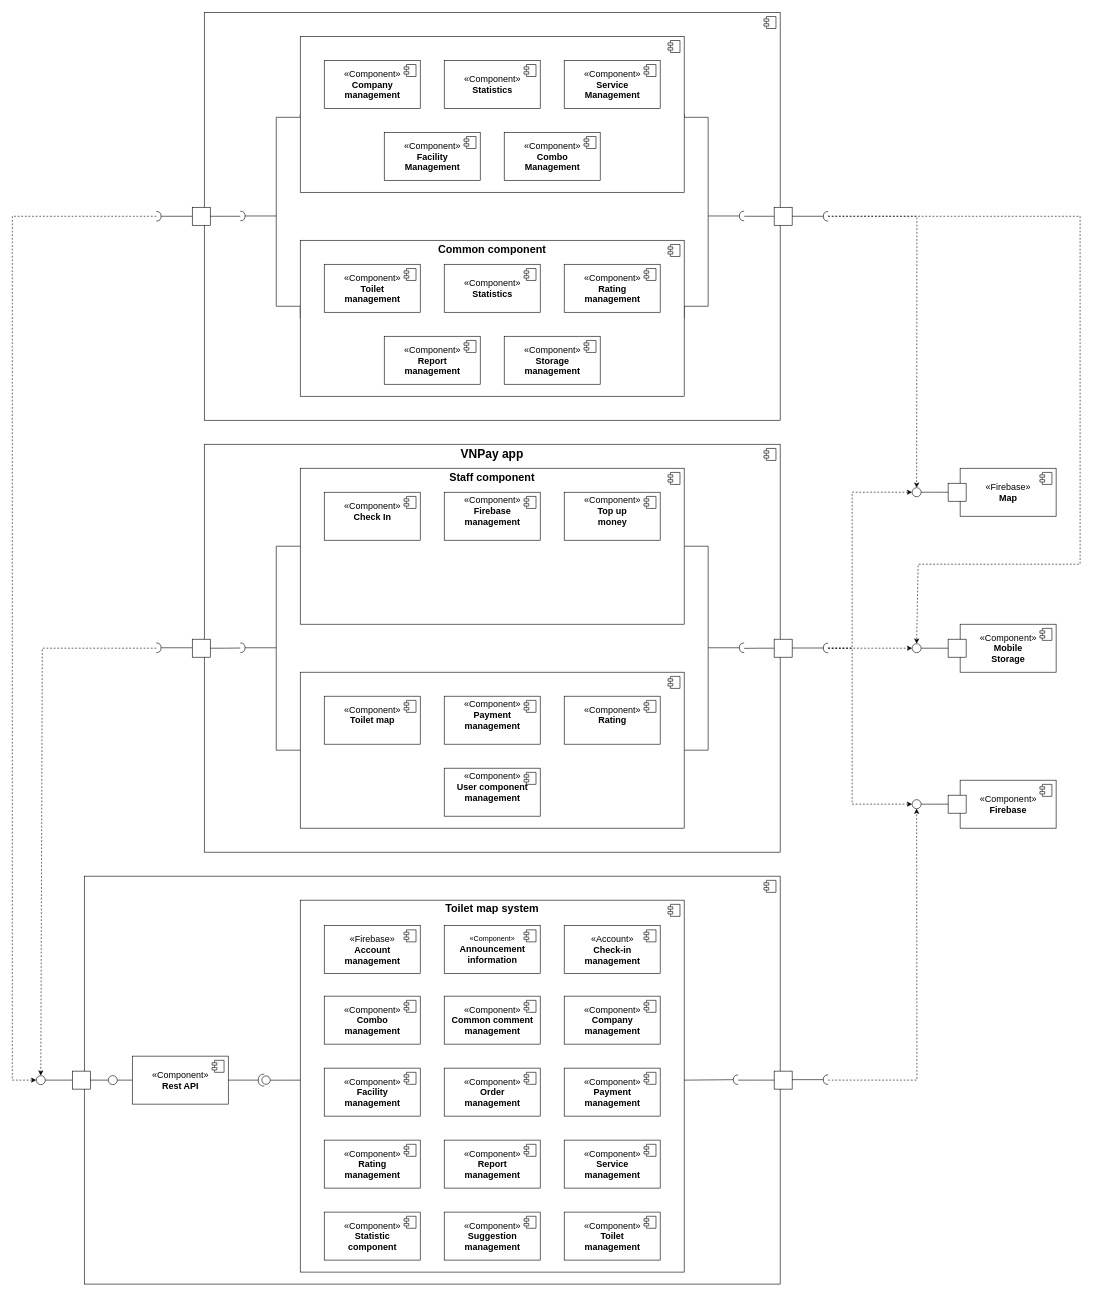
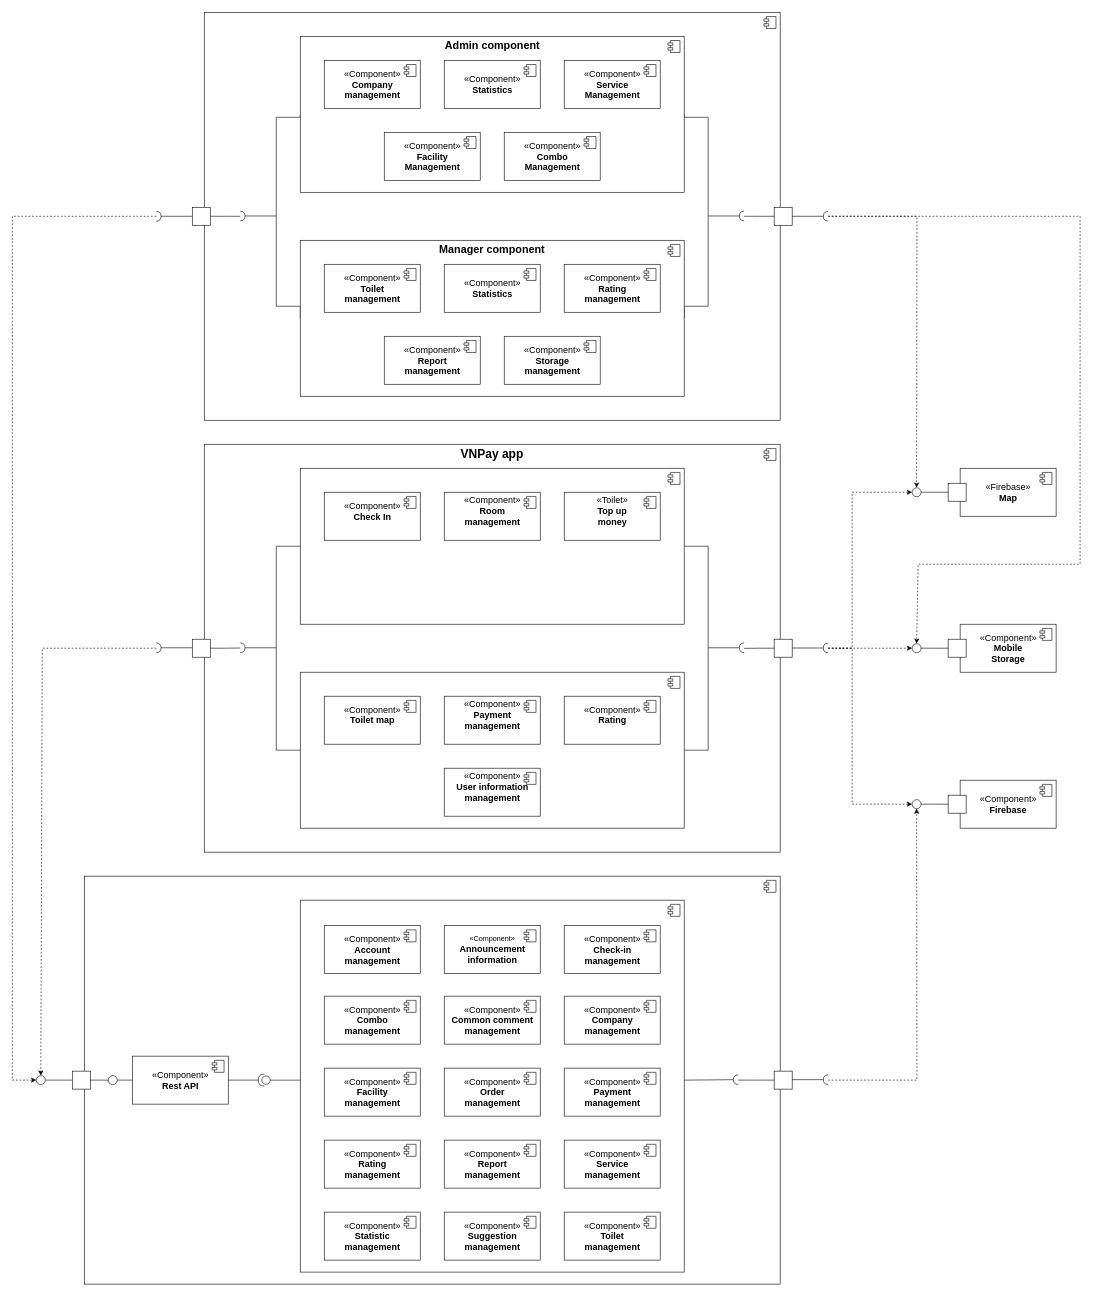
node "Admin component": added
node "Common component": label "Common component" -> "Manager component"
node "Staff component": removed
node "«Component» Firebase management": label "«Component» Firebase management" -> "«Component» Room management"
node "«Component» Top up money": label "«Component» Top up money" -> "«Toilet» Top up money"
node "«Component» User component management": label "«Component» User component management" -> "«Component» User information management"
node "Toilet map system": removed
node "«Firebase» Account management": label "«Firebase» Account management" -> "«Component» Account management"
node "«Account» Check-in management": label "«Account» Check-in management" -> "«Component» Check-in management"
node "«Component» Statistic component": label "«Component» Statistic component" -> "«Component» Statistic management"
